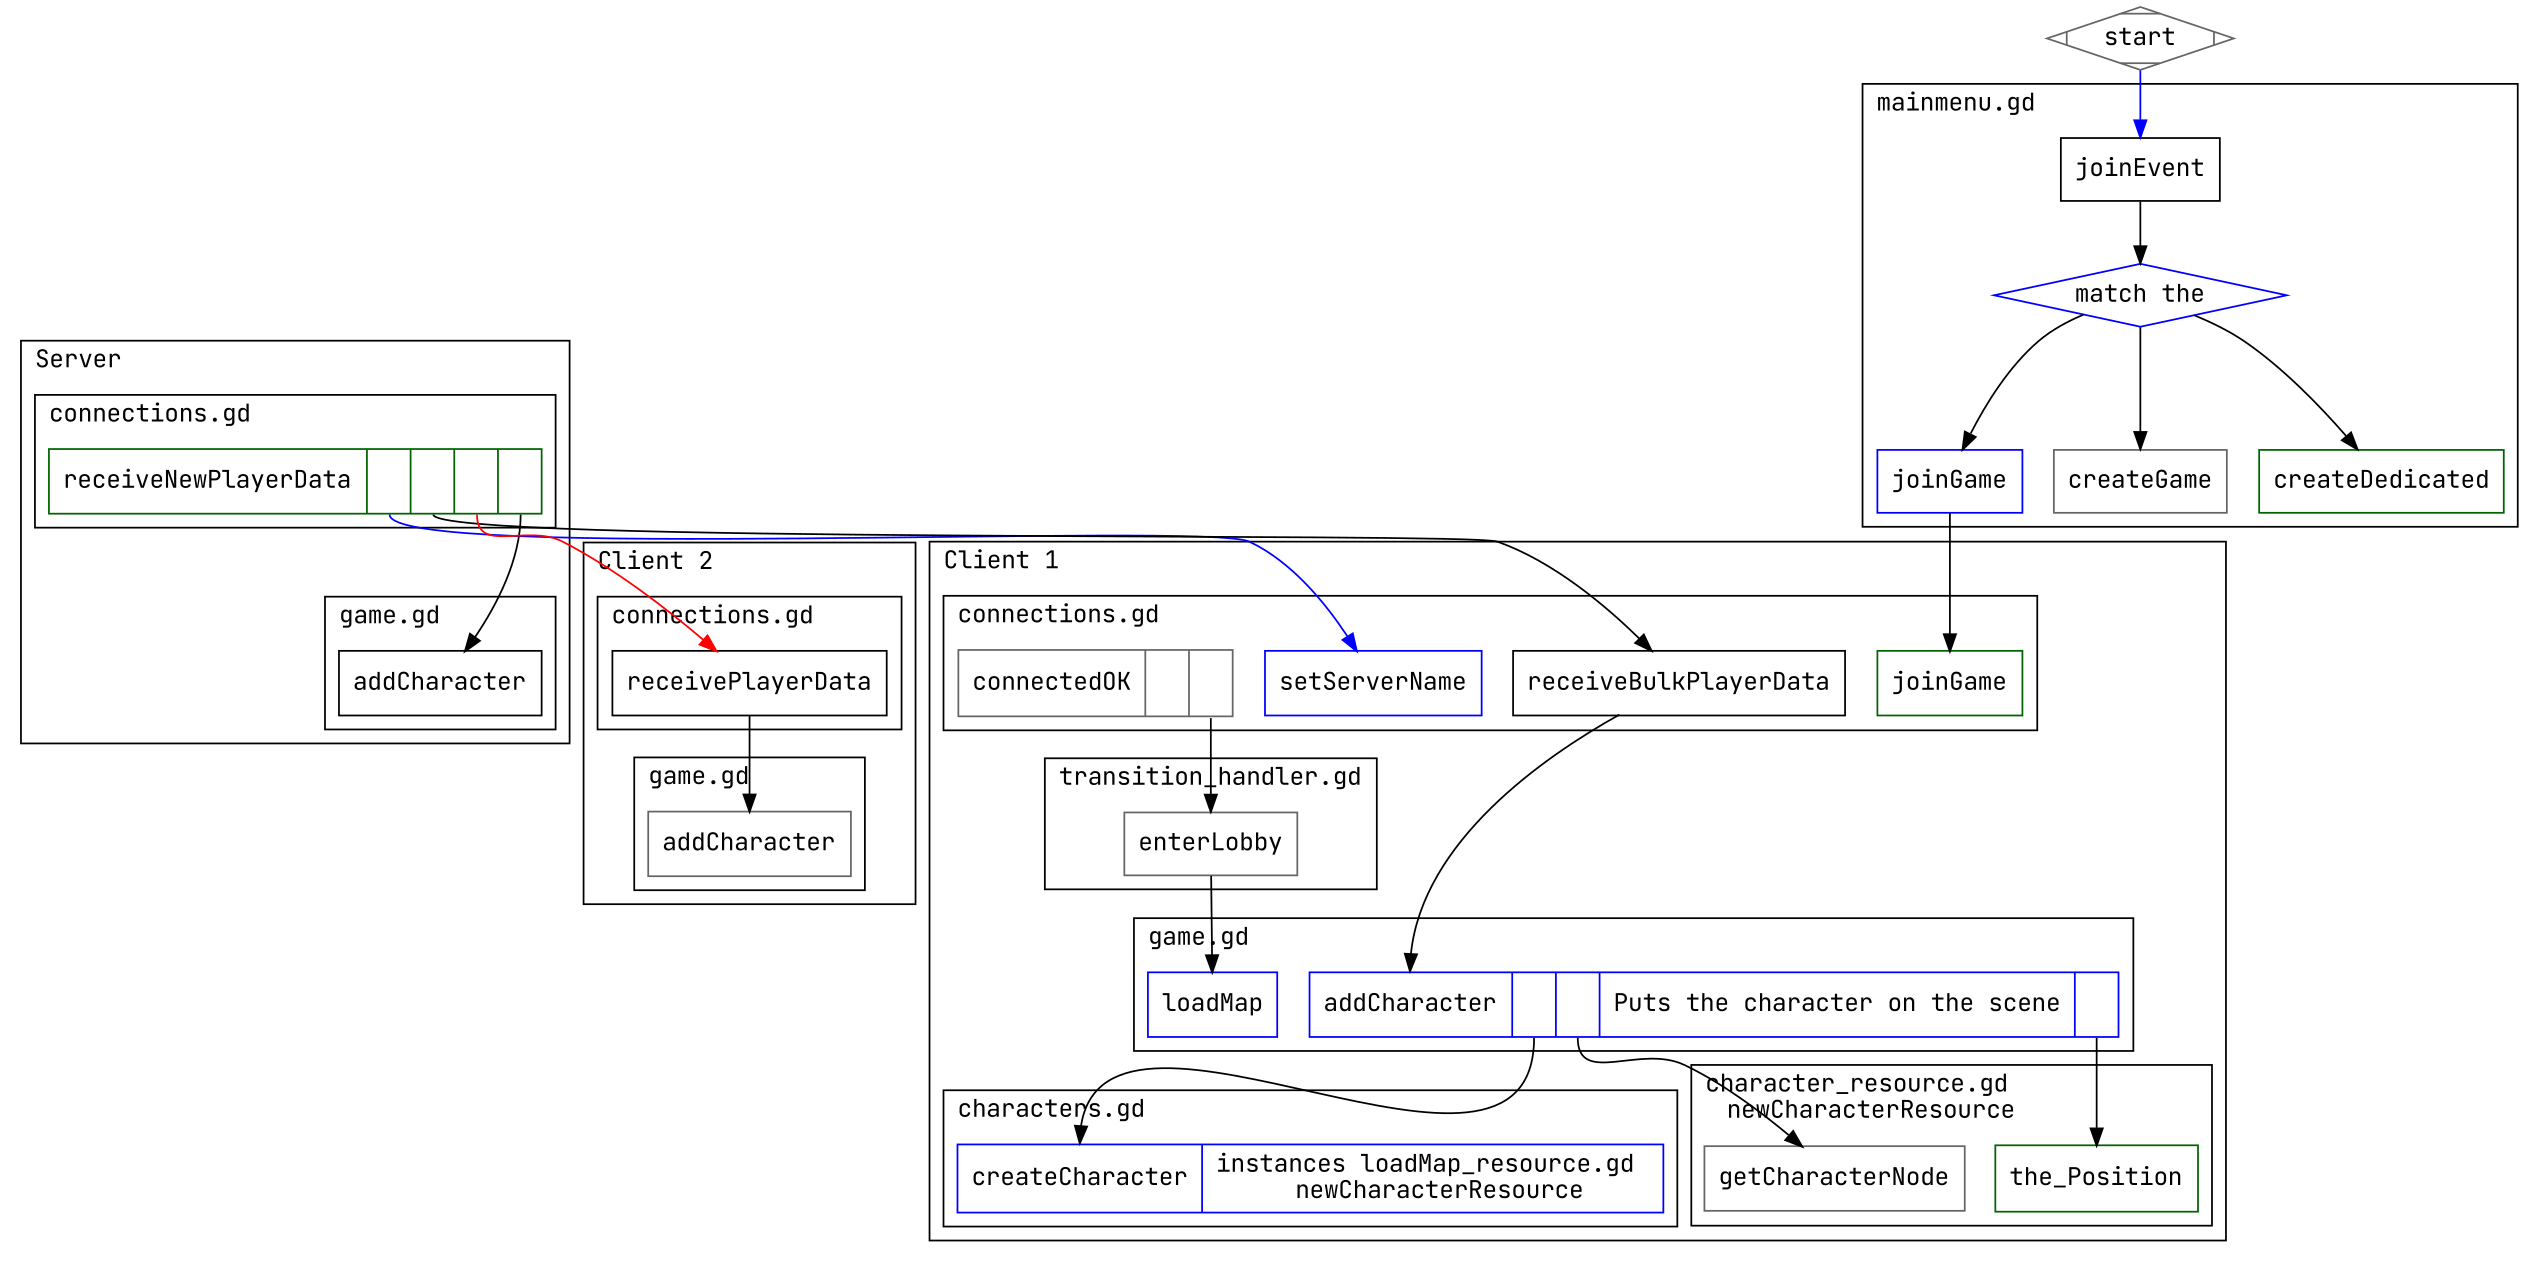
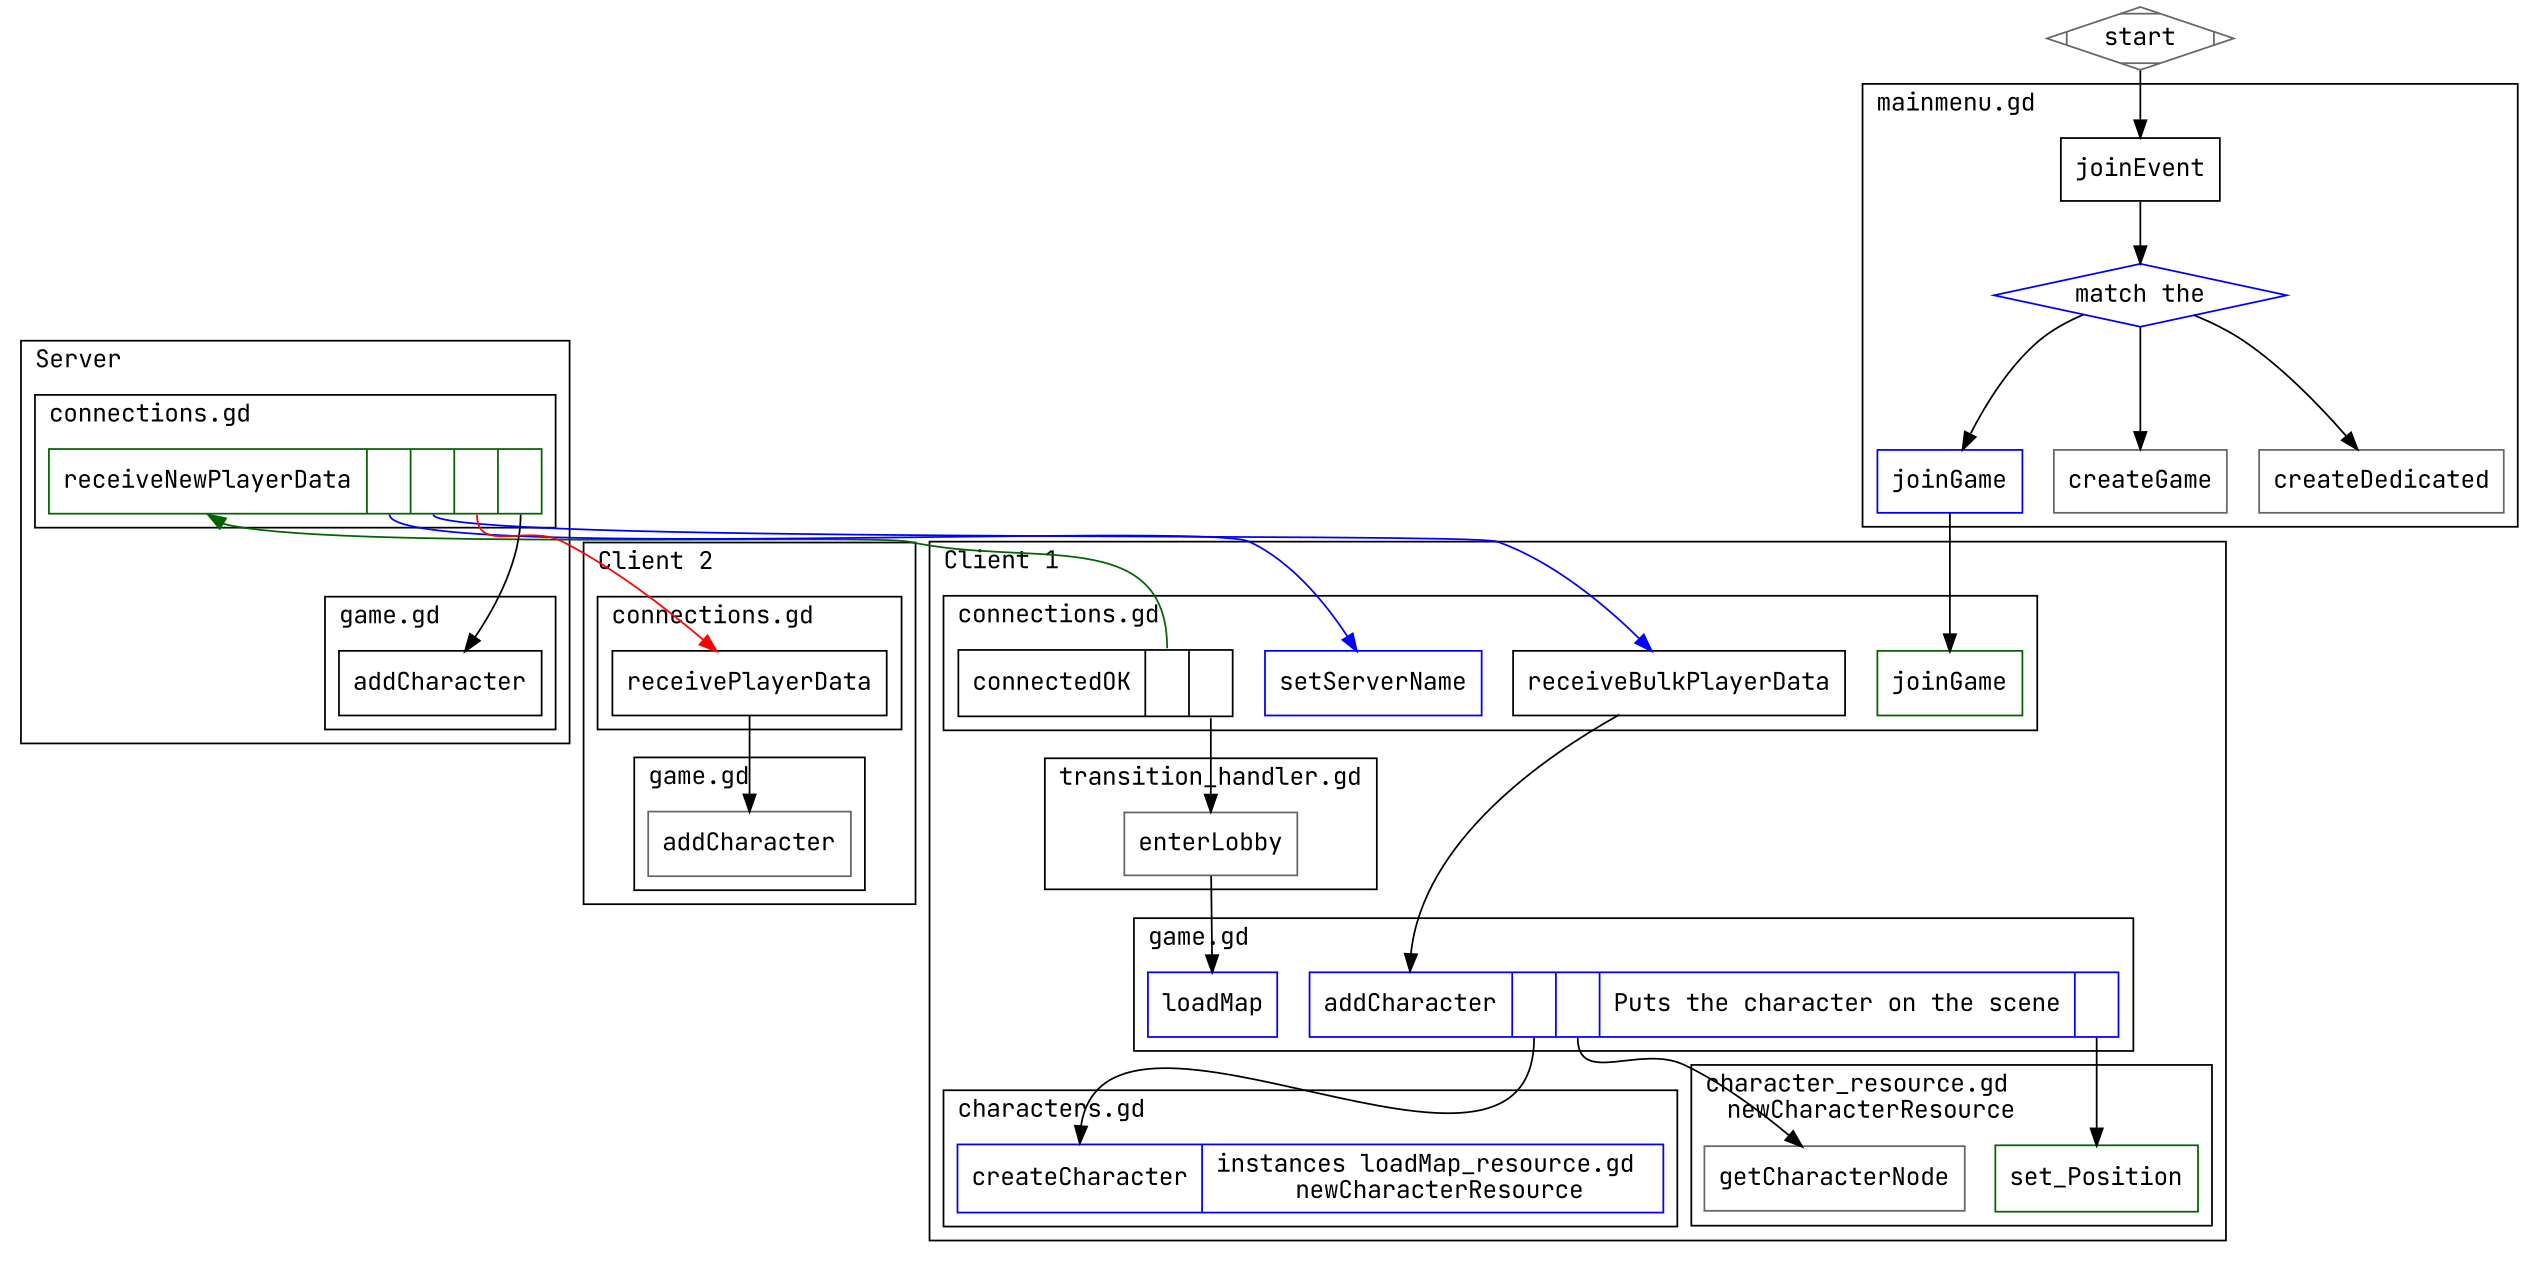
edge "start" -> "joinEvent": color blue -> black
node "createDedicated": color darkgreen -> gray40
edge "receiveNewPlayerData" -> "receiveBulkPlayerData": color black -> blue
edge "connectedOK" -> "receiveNewPlayerData": added
node "connectedOK": color gray40 -> black
node "the_Position": label "the_Position" -> "set_Position"
